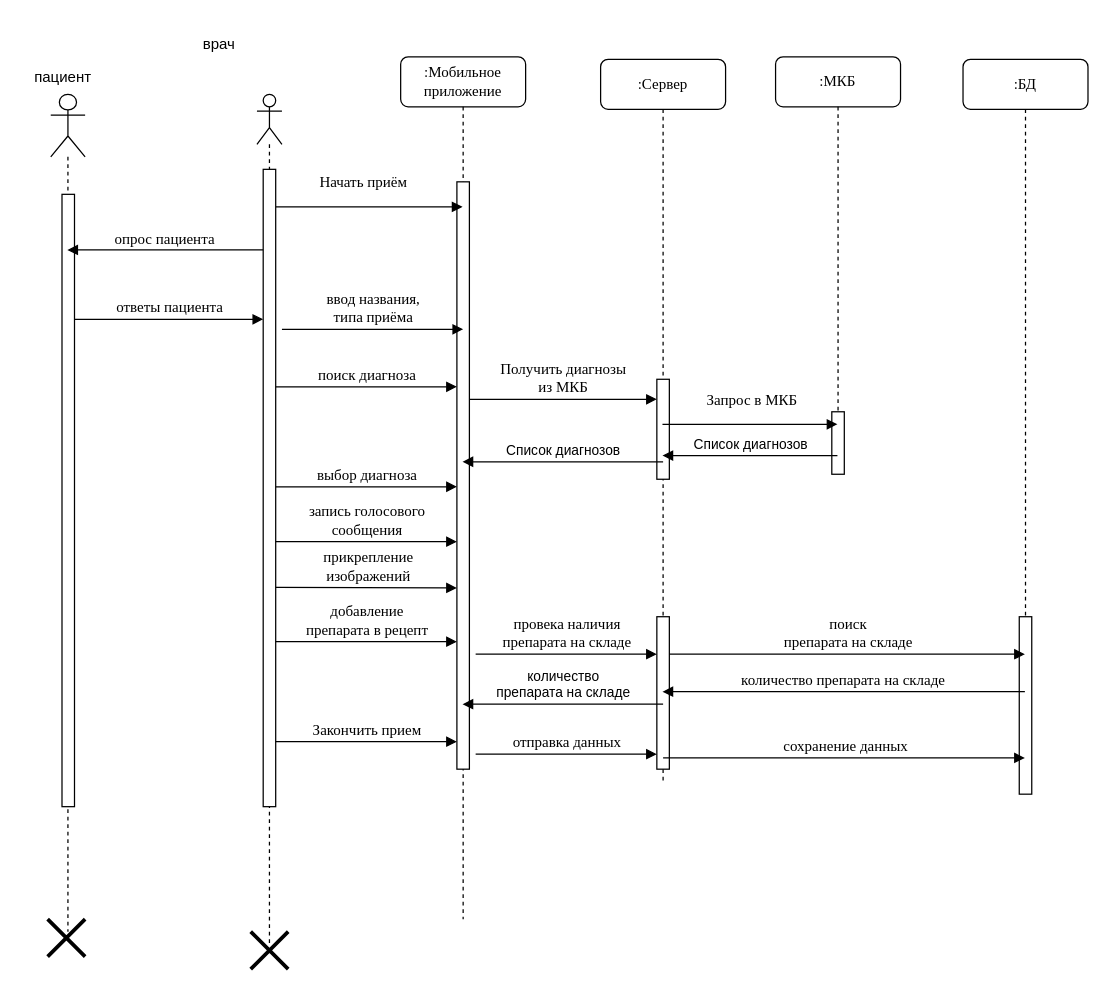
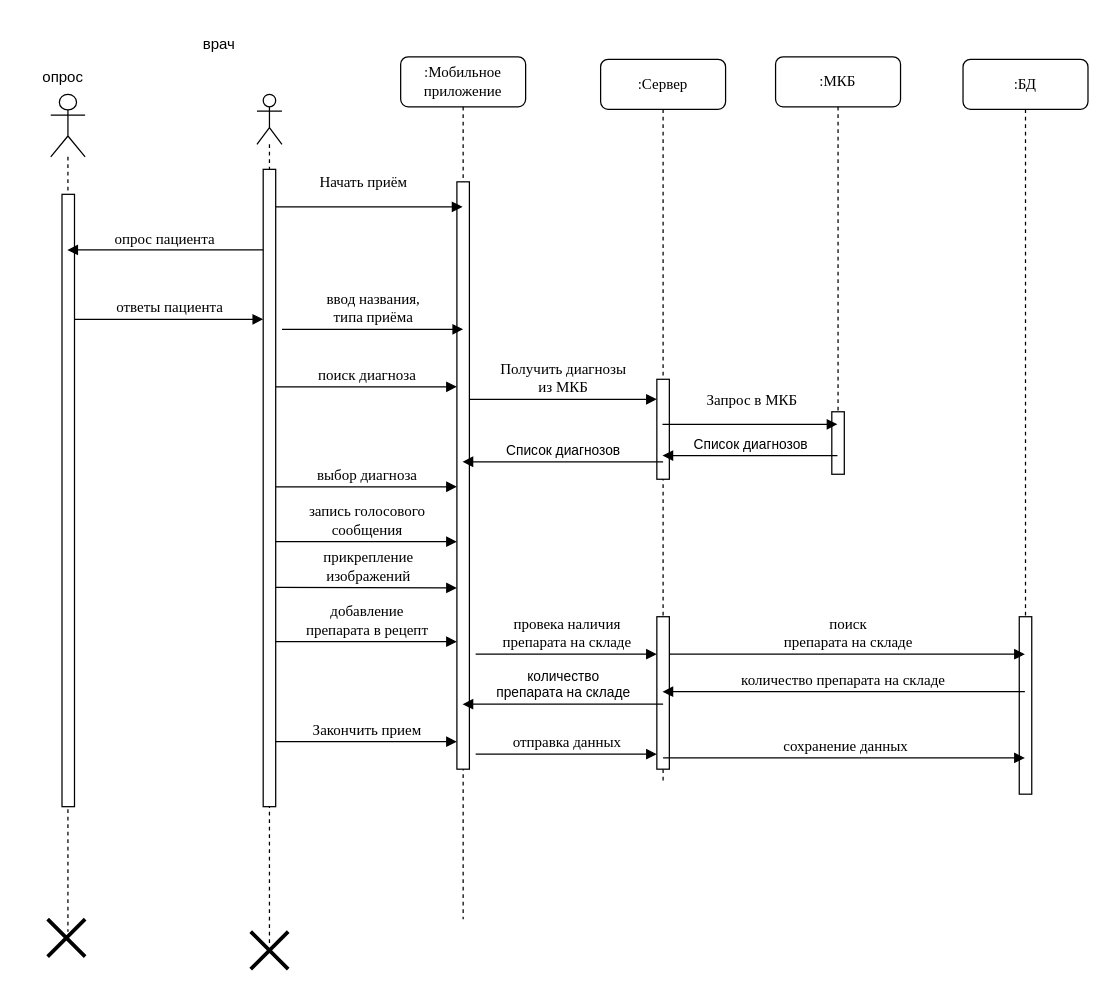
node "пациент": label "пациент" -> "опрос"
